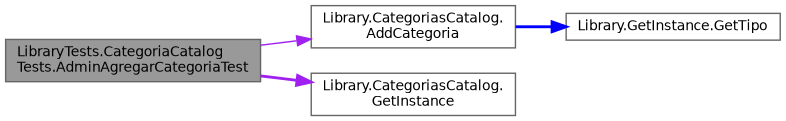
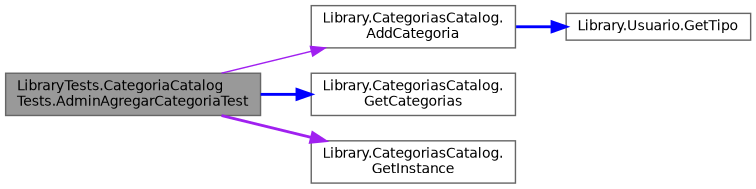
node "Library.GetInstance.GetTipo": label "Library.GetInstance.GetTipo" -> "Library.Usuario.GetTipo"
node "Library.CategoriasCatalog. GetCategorias": added
